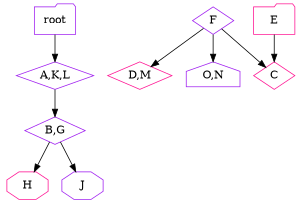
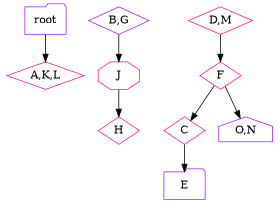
node "F": color purple -> deeppink
node "E": color deeppink -> purple
edge "E" -> "C": reversed
edge "F" -> "D,M": reversed
node "A,K,L": color purple -> deeppink
edge "A,K,L" -> "B,G": removed
edge "B,G" -> "H": now "J" -> "H"
node "H": shape octagon -> diamond
node "J": color purple -> deeppink
